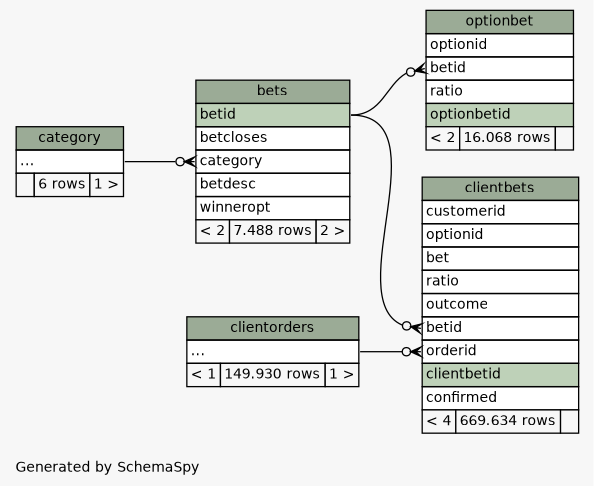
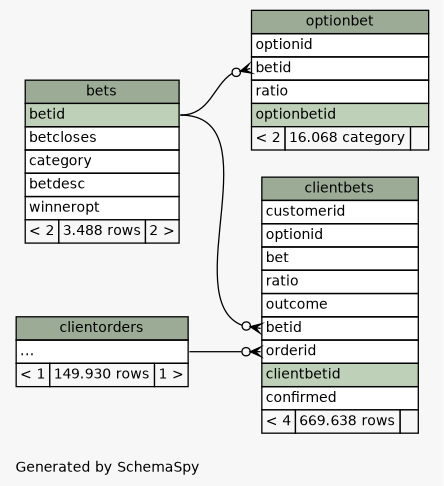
node "optionbet": text "16.068 rows" -> "16.068 category"
node "category": removed
node "bets": text "7.488 rows" -> "3.488 rows"
node "clientbets": text "669.634 rows" -> "669.638 rows"
